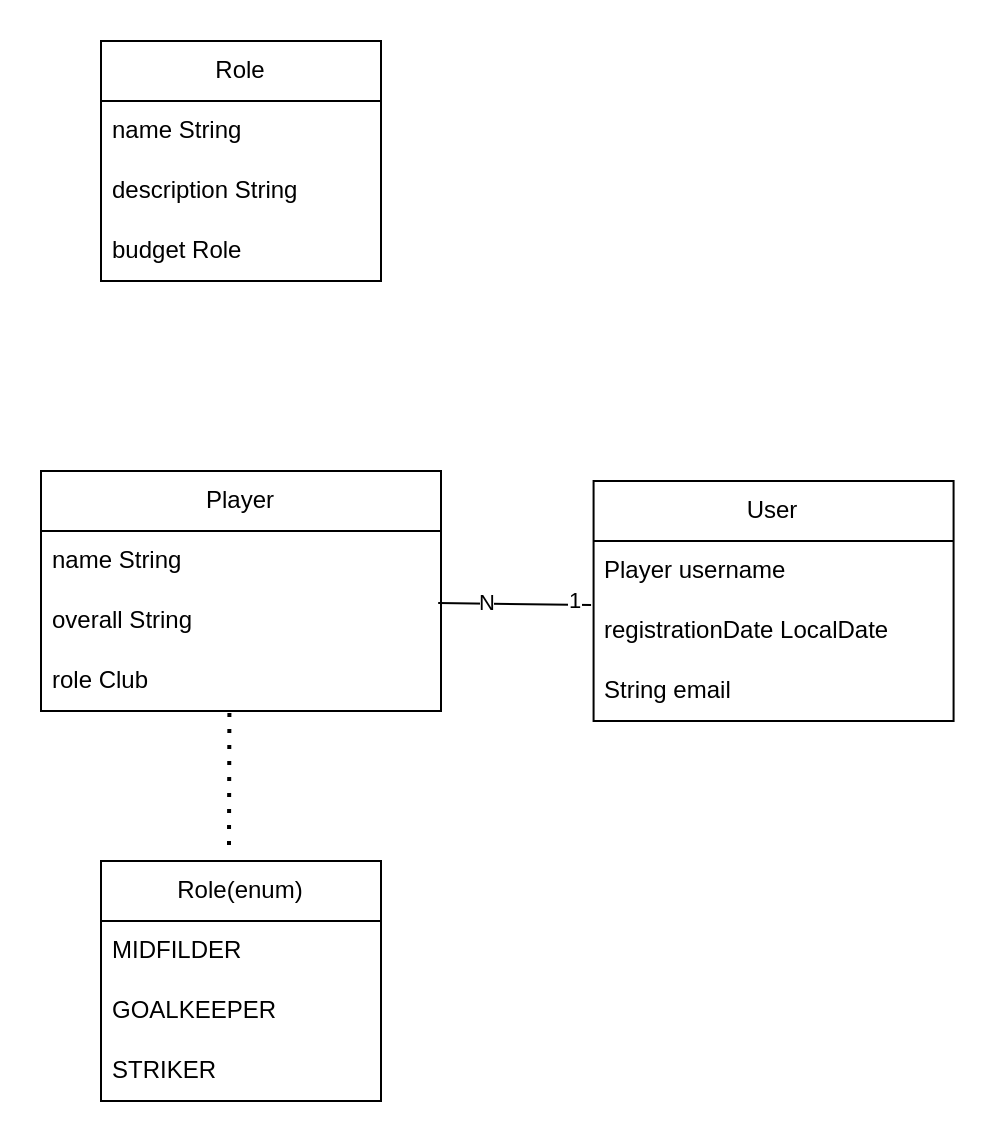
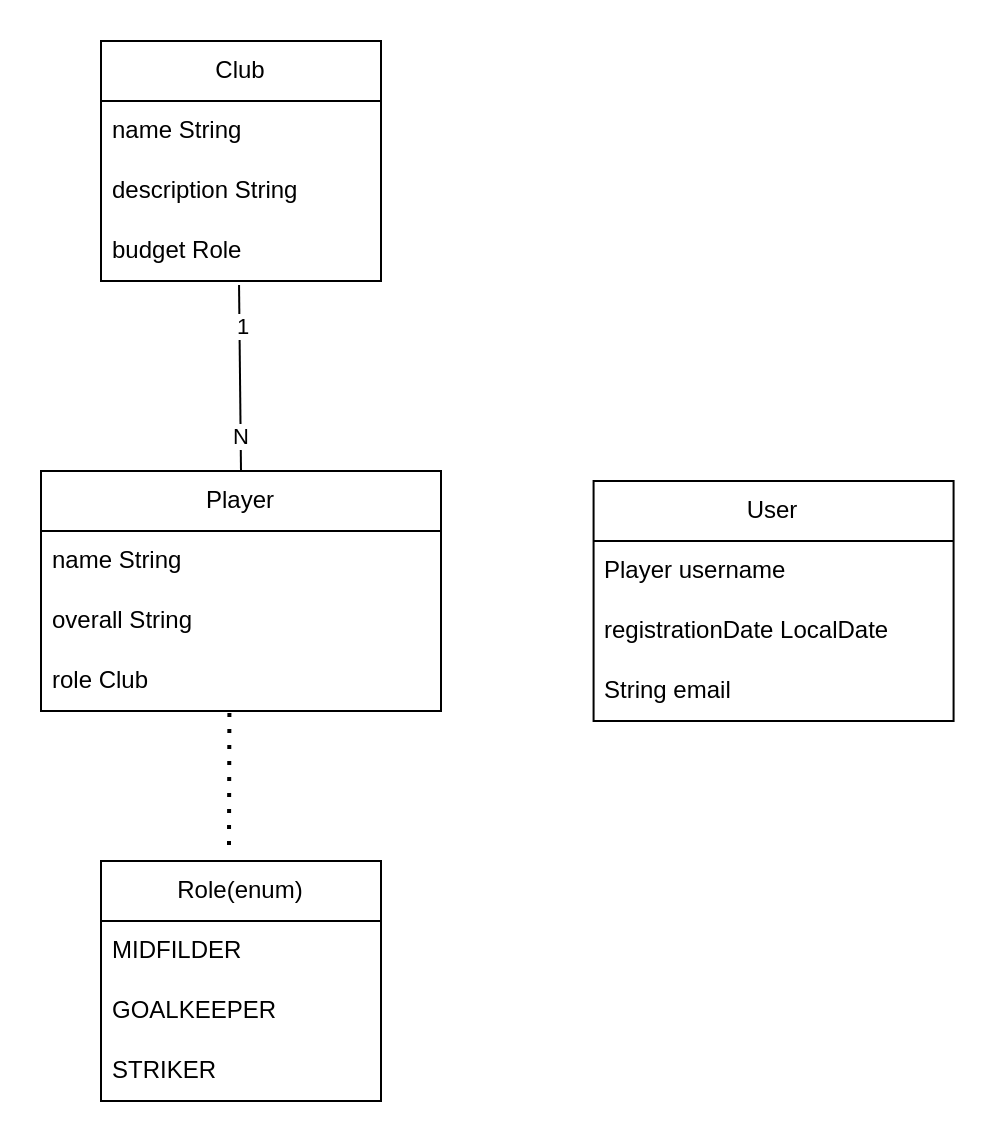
node "Role": label "Role" -> "Club"
edge "budget Role" -- "Player": added, labels "1", "N"
edge "overall String" -- "registrationDate LocalDate": removed, labels "N", "1"
